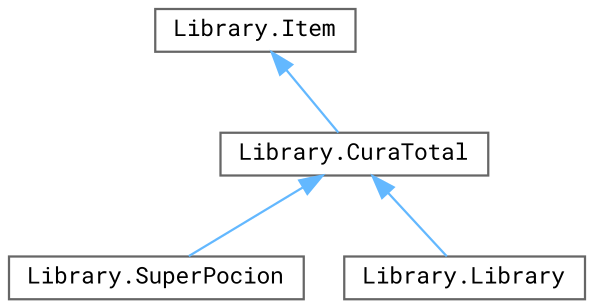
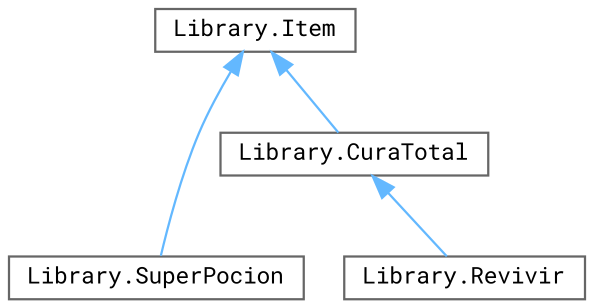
edge "Library.SuperPocion" -> "Library.CuraTotal": now "Library.SuperPocion" -> "Library.Item"
node "Library.Library": label "Library.Library" -> "Library.Revivir"
